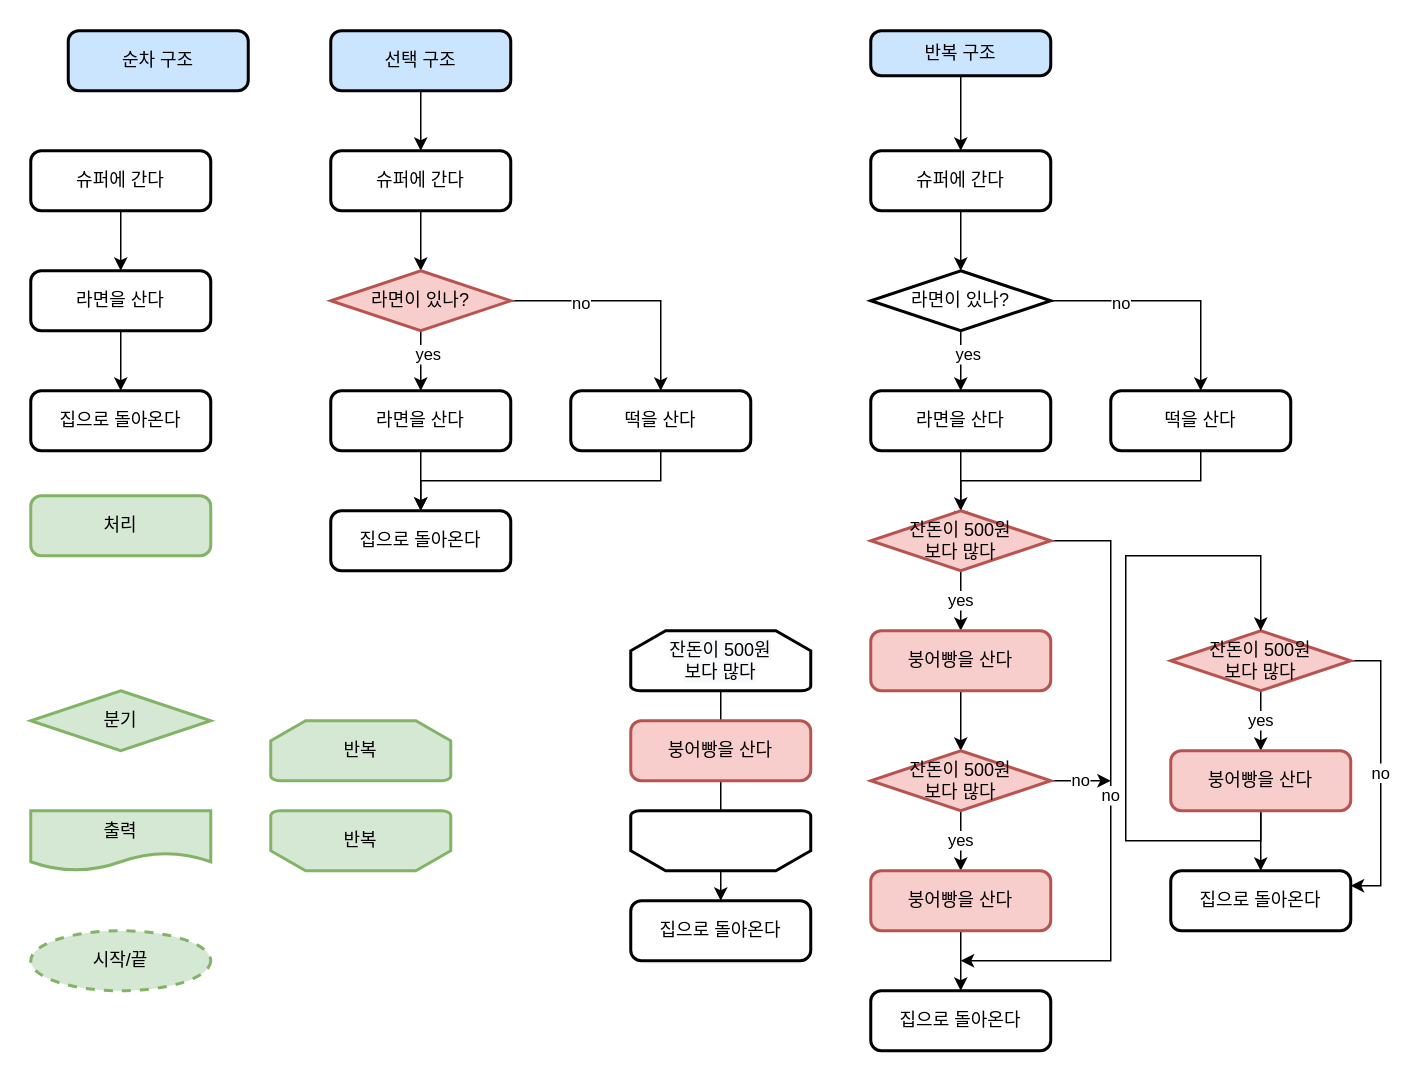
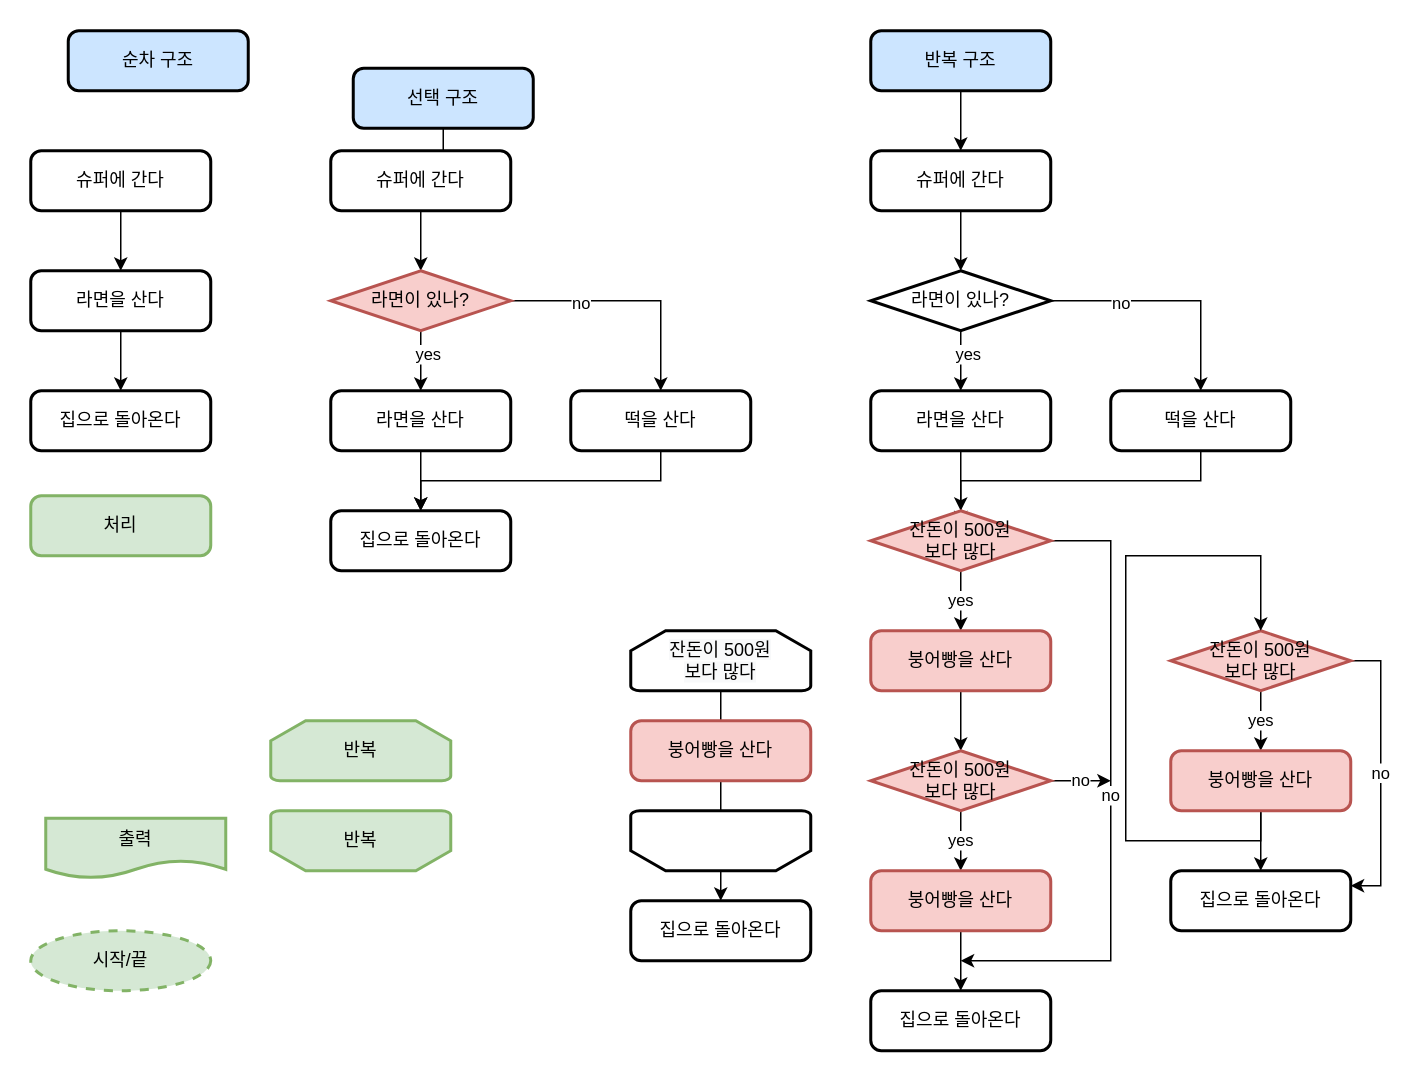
node "반복 구조": size 180x45 -> 180x60
node "선택 구조": moved (421, 61) -> (443, 98)
node "분기": removed
node "출력": moved (121, 841) -> (136, 848)
